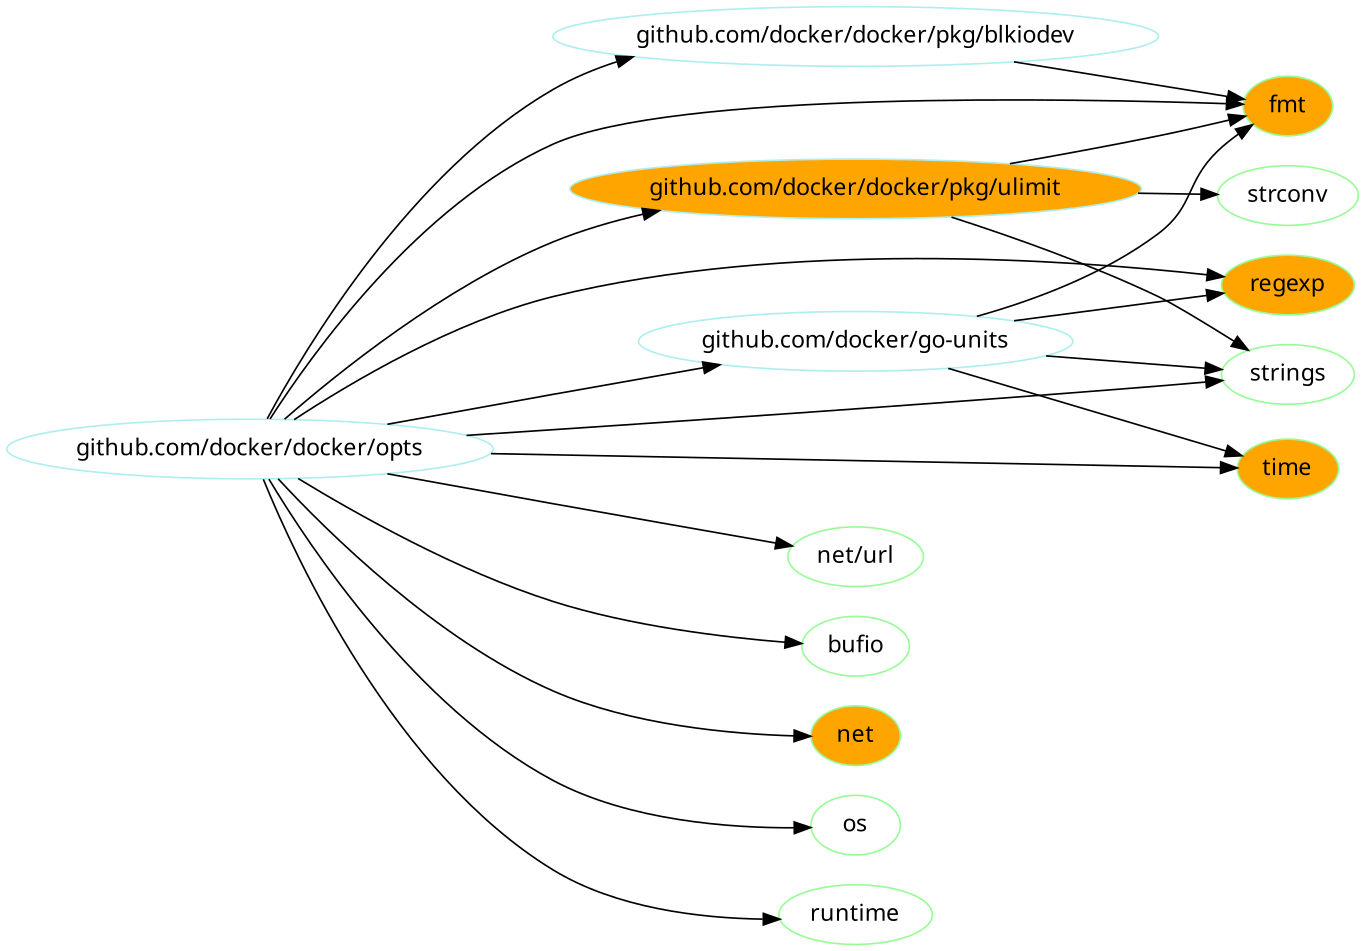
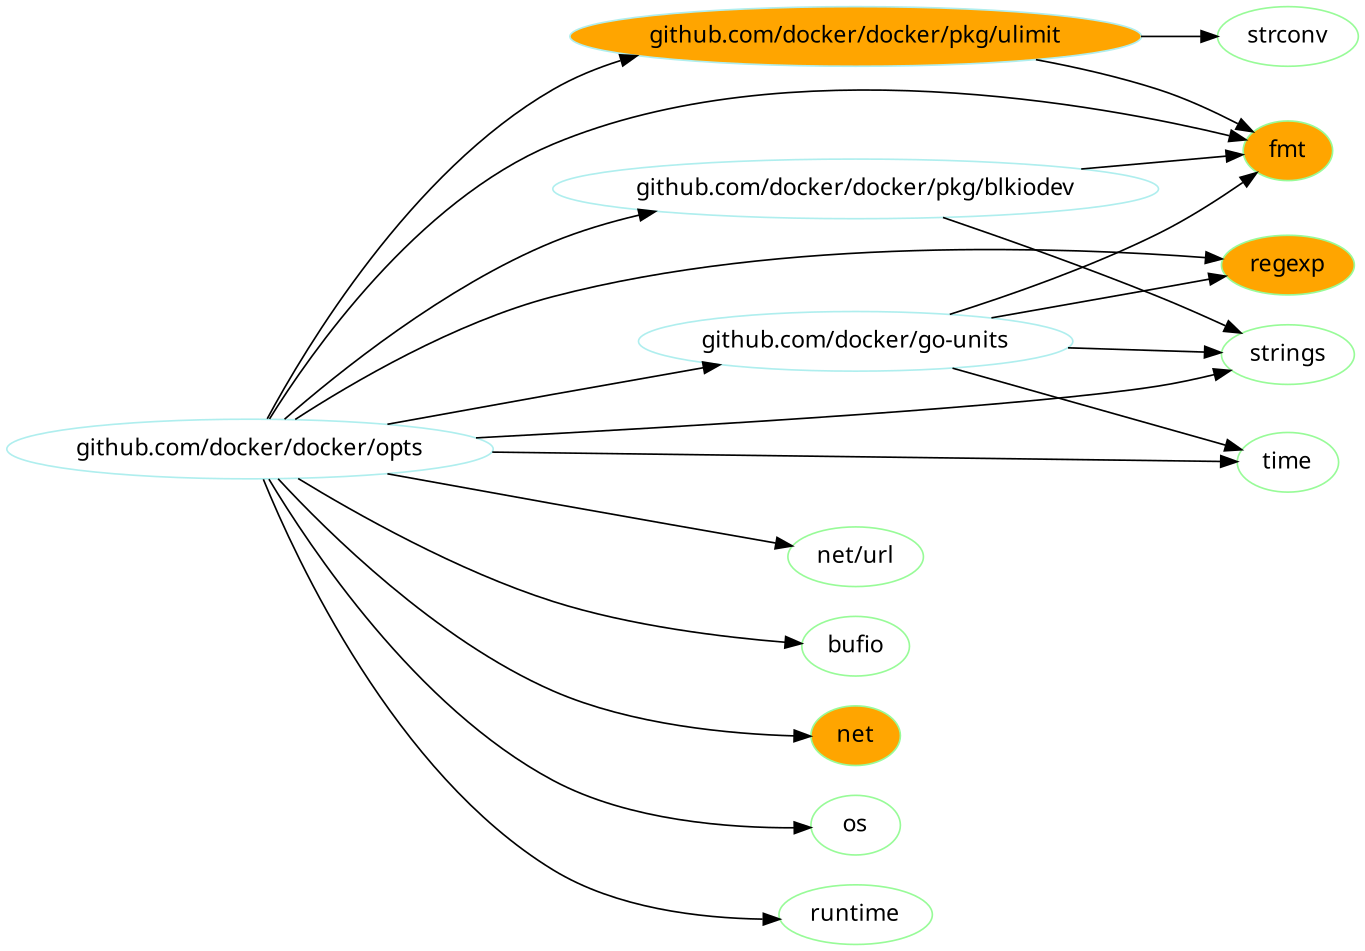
edge "github.com/docker/docker/pkg/ulimit" -> "strings": now "github.com/docker/docker/pkg/blkiodev" -> "strings"
node "time": fillcolor orange -> white
